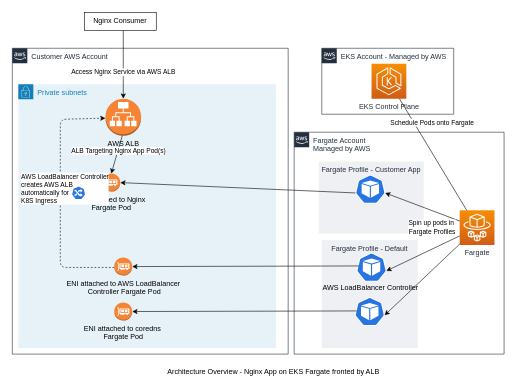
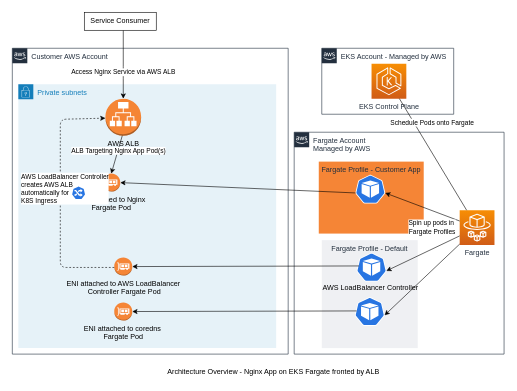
node "Nginx Consumer": label "Nginx Consumer" -> "Service Consumer"
node "Fargate Profile - Customer App": fillcolor #eff0f3 -> #f58536
